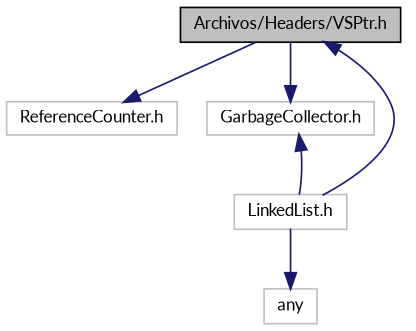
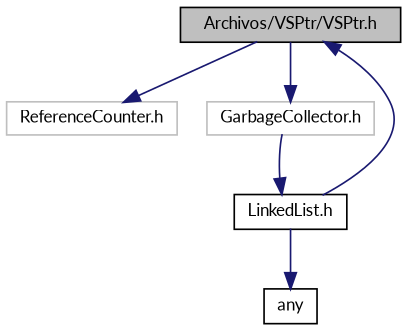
node "Archivos/Headers/VSPtr.h": label "Archivos/Headers/VSPtr.h" -> "Archivos/VSPtr/VSPtr.h"
edge "LinkedList.h" -> "GarbageCollector.h": reversed
node "LinkedList.h": color grey75 -> black
node "any": color grey75 -> black
